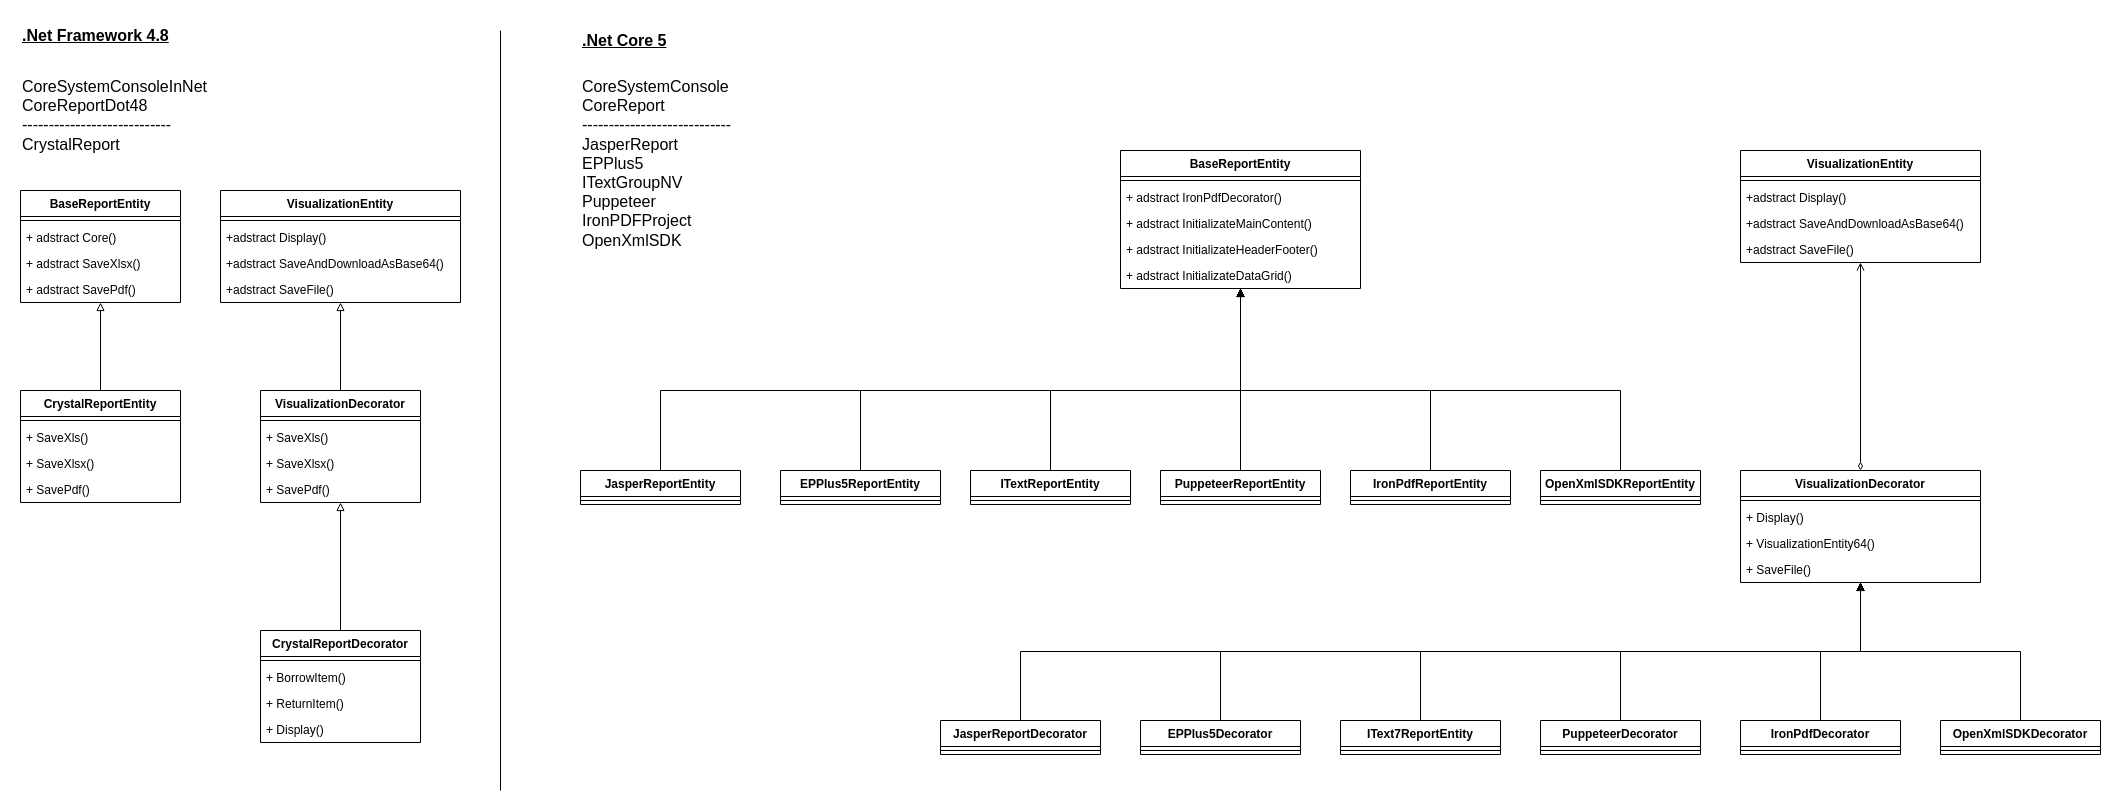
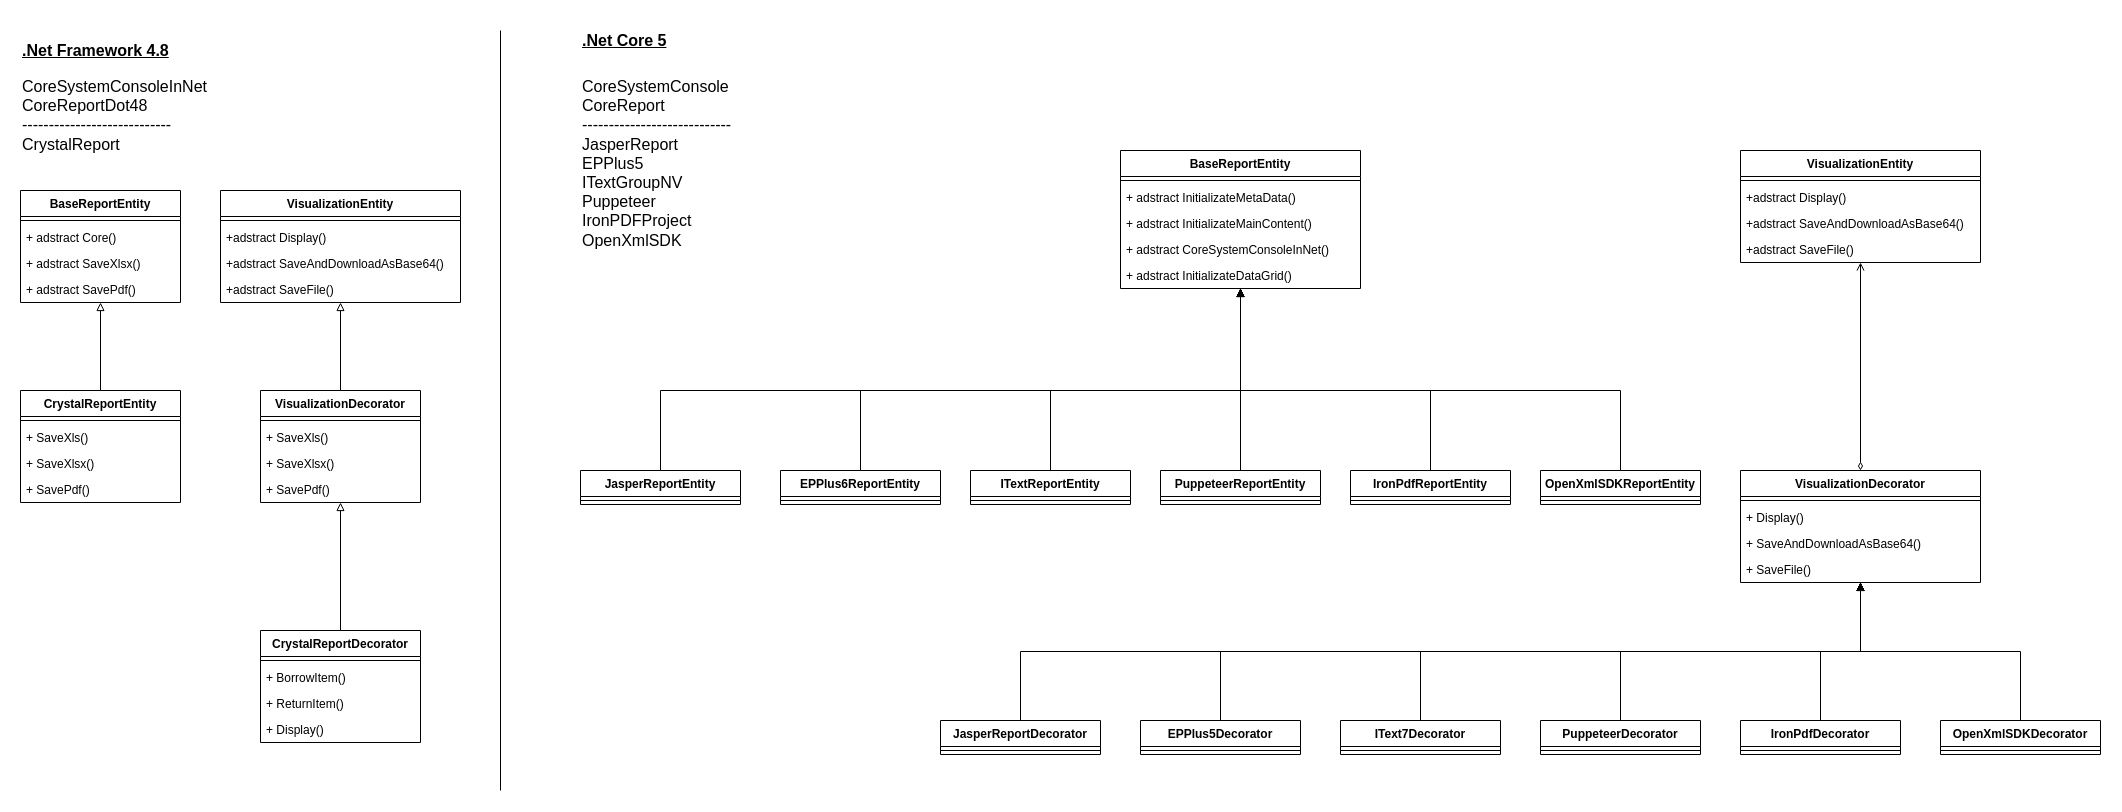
node ".Net Framework 4.8": moved (161, 36) -> (161, 51)
node "+ adstract IronPdfDecorator()": label "+ adstract IronPdfDecorator()" -> "+ adstract InitializateMetaData()"
node "+ adstract InitializateHeaderFooter()": label "+ adstract InitializateHeaderFooter()" -> "+ adstract CoreSystemConsoleInNet()"
node "EPPlus5ReportEntity": label "EPPlus5ReportEntity" -> "EPPlus6ReportEntity"
node "+ VisualizationEntity64()": label "+ VisualizationEntity64()" -> "+ SaveAndDownloadAsBase64()"
node "IText7ReportEntity": label "IText7ReportEntity" -> "IText7Decorator"
